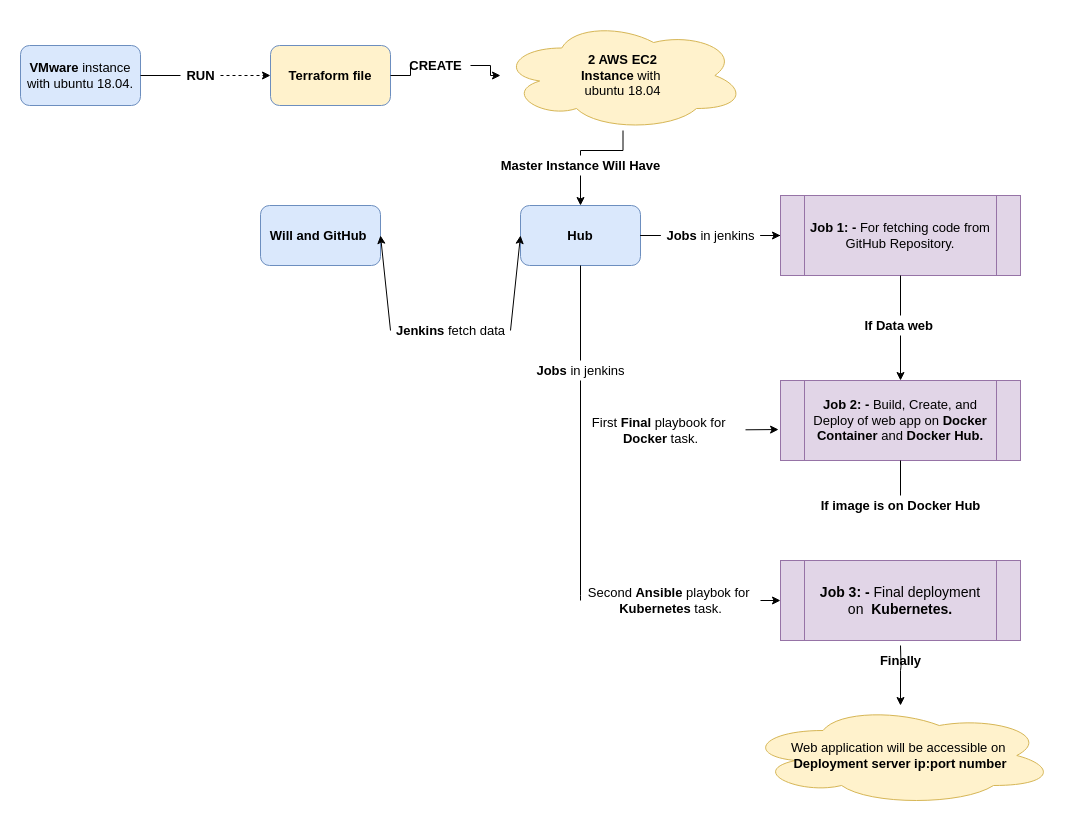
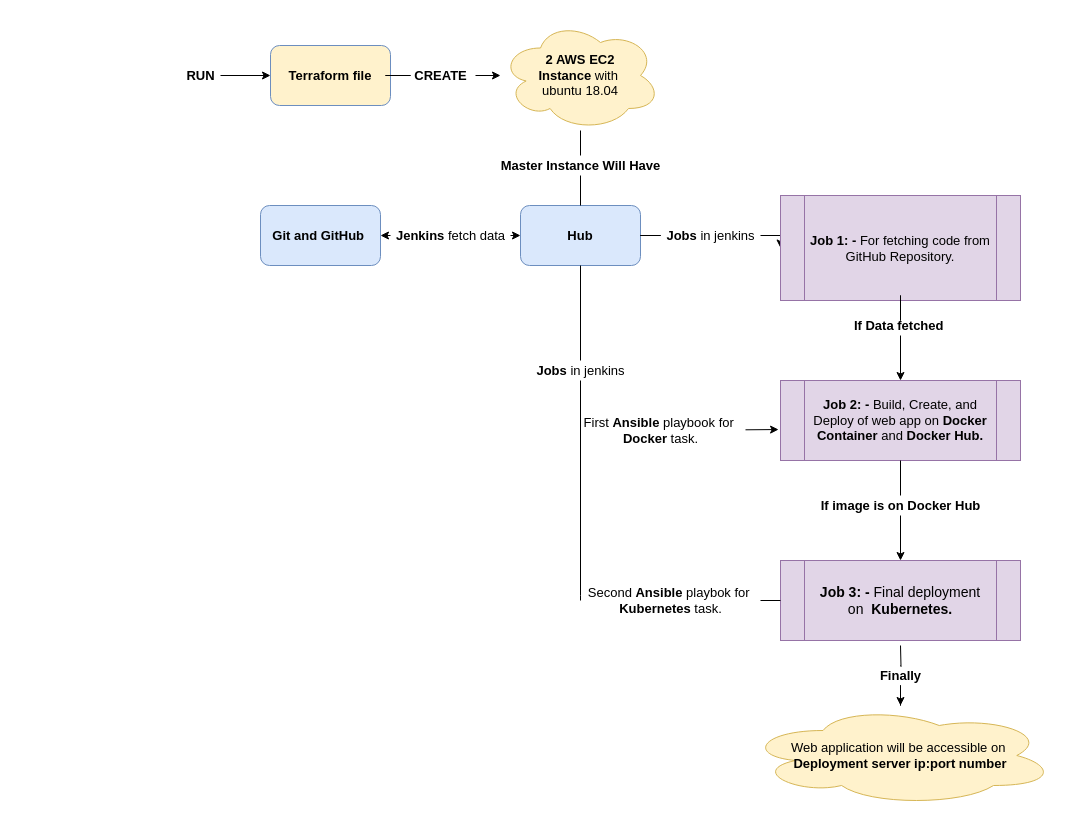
node "CREATE": moved (436, 66) -> (441, 76)
node "VMware instance with ubuntu 18.04.": removed
edge "VMware instance with ubuntu 18.04." -- "RUN": removed
edge "RUN" -> "Terraform file": style dashed -> solid
node "2 AWS EC2 Instance with ubuntu 18.04": size 245x110 -> 160x110
edge "Master Instance Will Have" -> "Hub": arrowhead classic -> none
node "Will and GitHub": label "Will and GitHub" -> "Git and GitHub"
node "Job 1: - For fetching code from GitHub Repository.": size 240x80 -> 240x105
node "If Data web": label "If Data web" -> "If Data fetched"
node "Jenkins fetch data": moved (451, 331) -> (451, 236)
node "First Final playbook for Docker task.": label "First Final playbook for Docker task." -> "First Ansible playbook for Docker task."
edge "If image is on Docker Hub" -> "Job 3: - Final deployment on Kubernetes.": added
edge "Second Ansible playbok for Kubernetes task." -> "Job 3: - Final deployment on Kubernetes.": arrowhead classic -> none
node "Finally": moved (901, 661) -> (901, 676)
